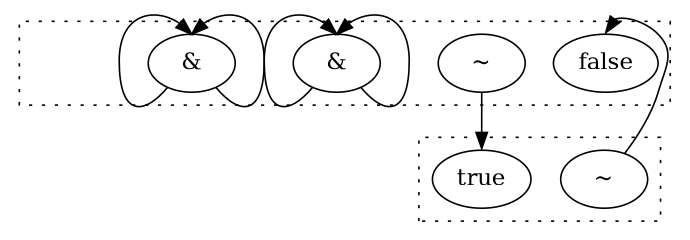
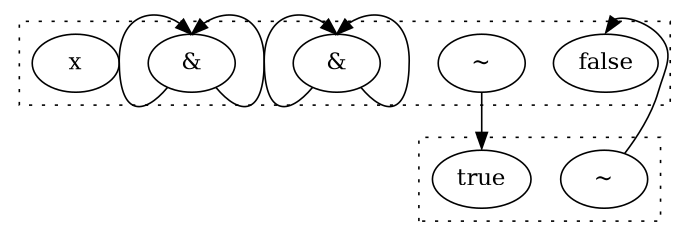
node "x": added
